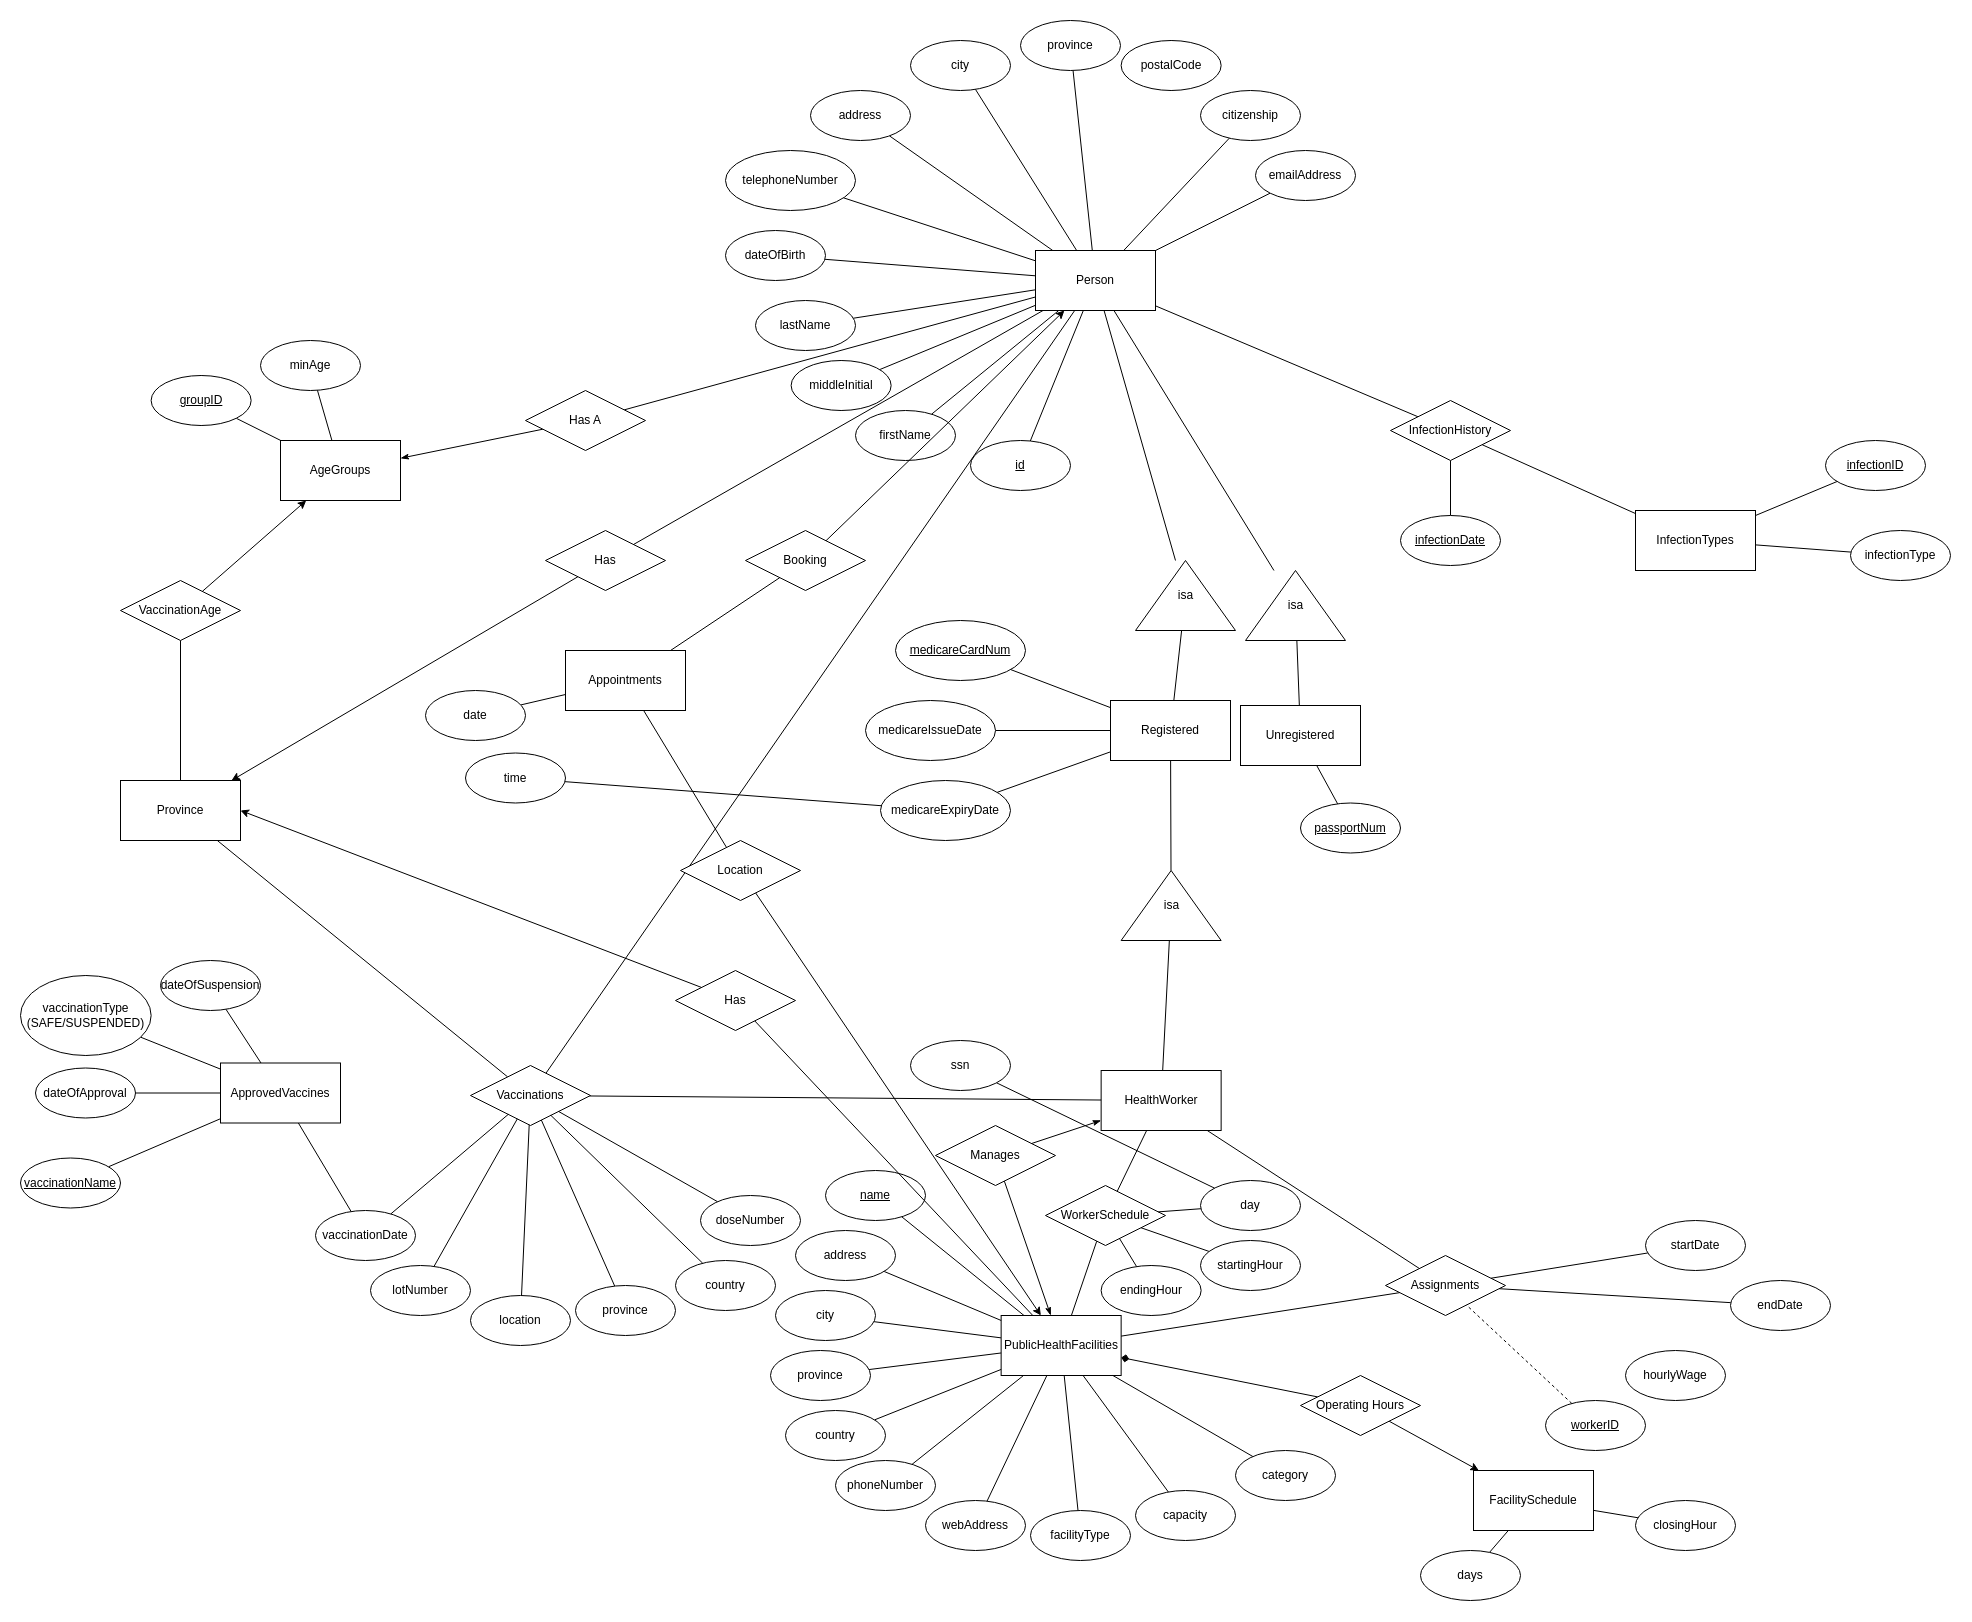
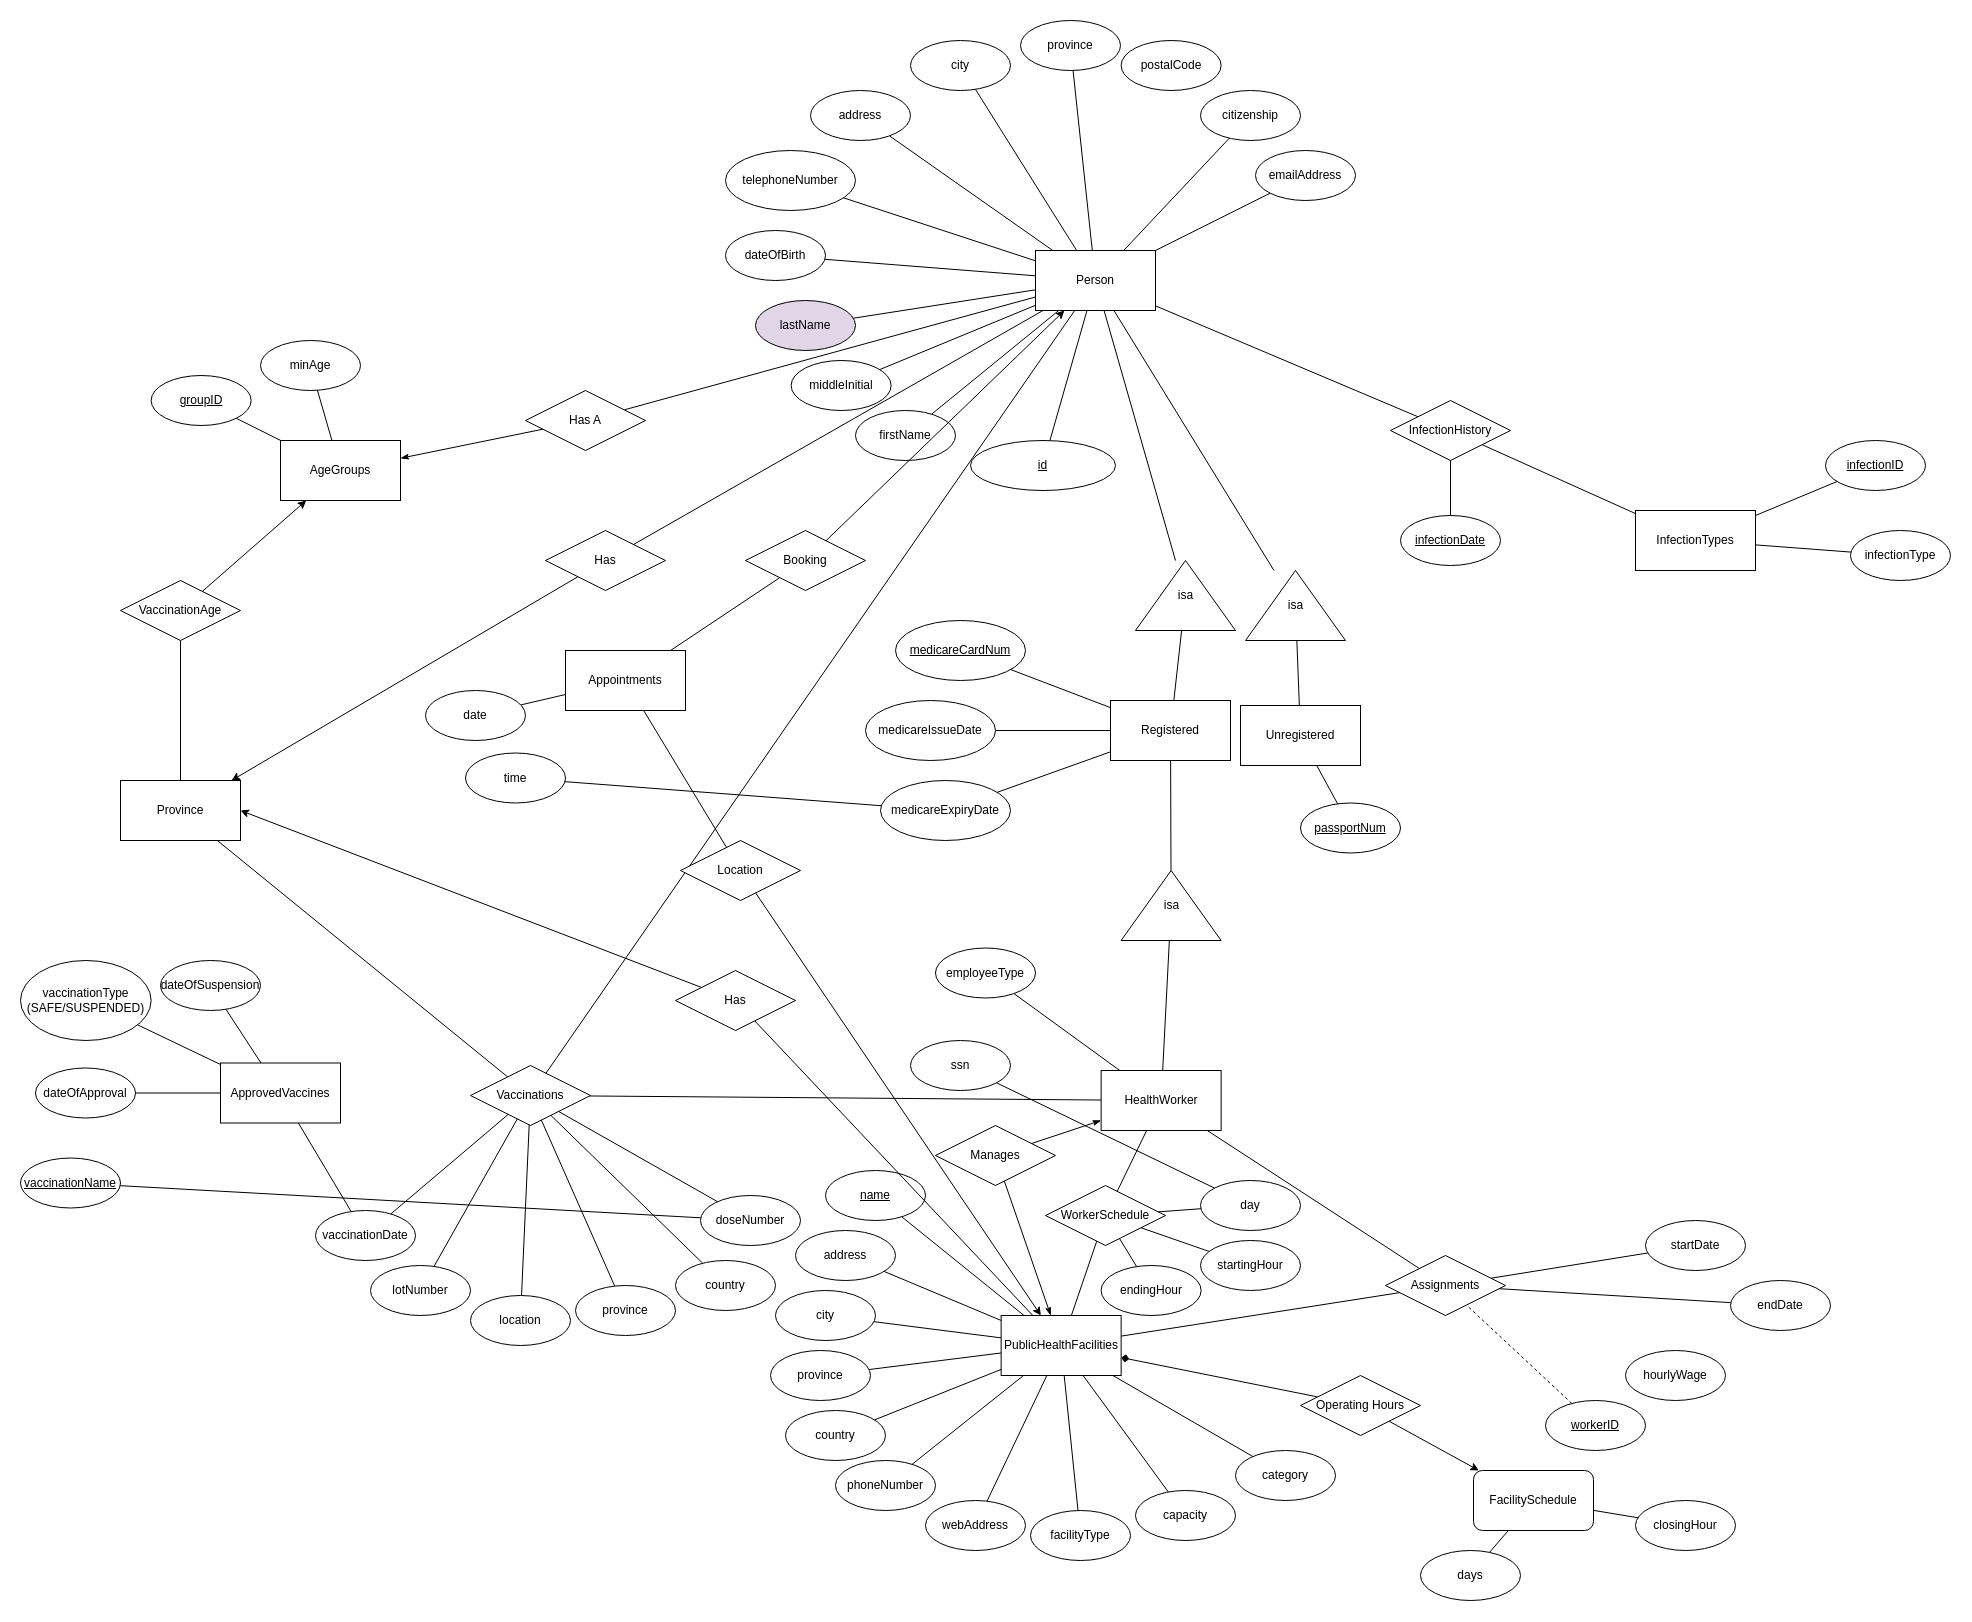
node "lastName": fillcolor #ffffff -> #e1d5e7
node "id": size 100x50 -> 145x50
node "employeeType": added
node "vaccinationType (SAFE/SUSPENDED)": moved (86, 1016) -> (86, 1001)
edge "employeeType" -- "HealthWorker": added
edge "ApprovedVaccines" -- "vaccinationName": now "doseNumber" -- "vaccinationName"
node "FacilitySchedule": shape rectangle -> rounded rectangle
